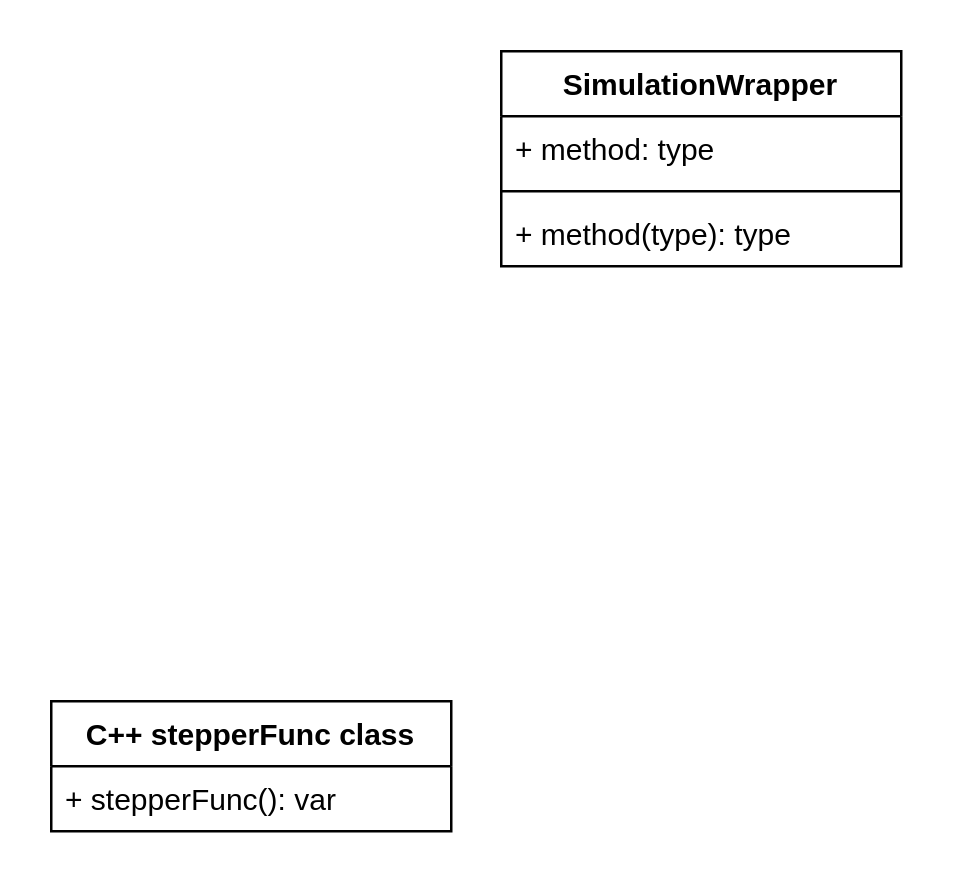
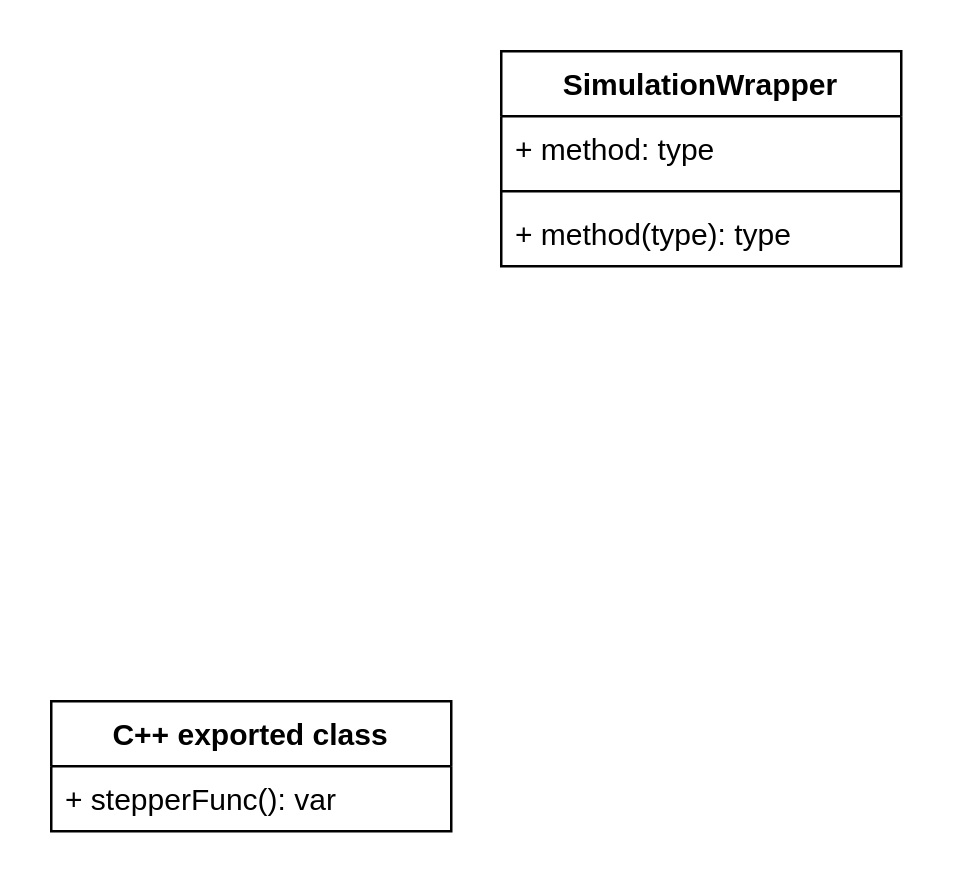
node "C++ stepperFunc class": label "C++ stepperFunc class" -> "C++ exported class"
